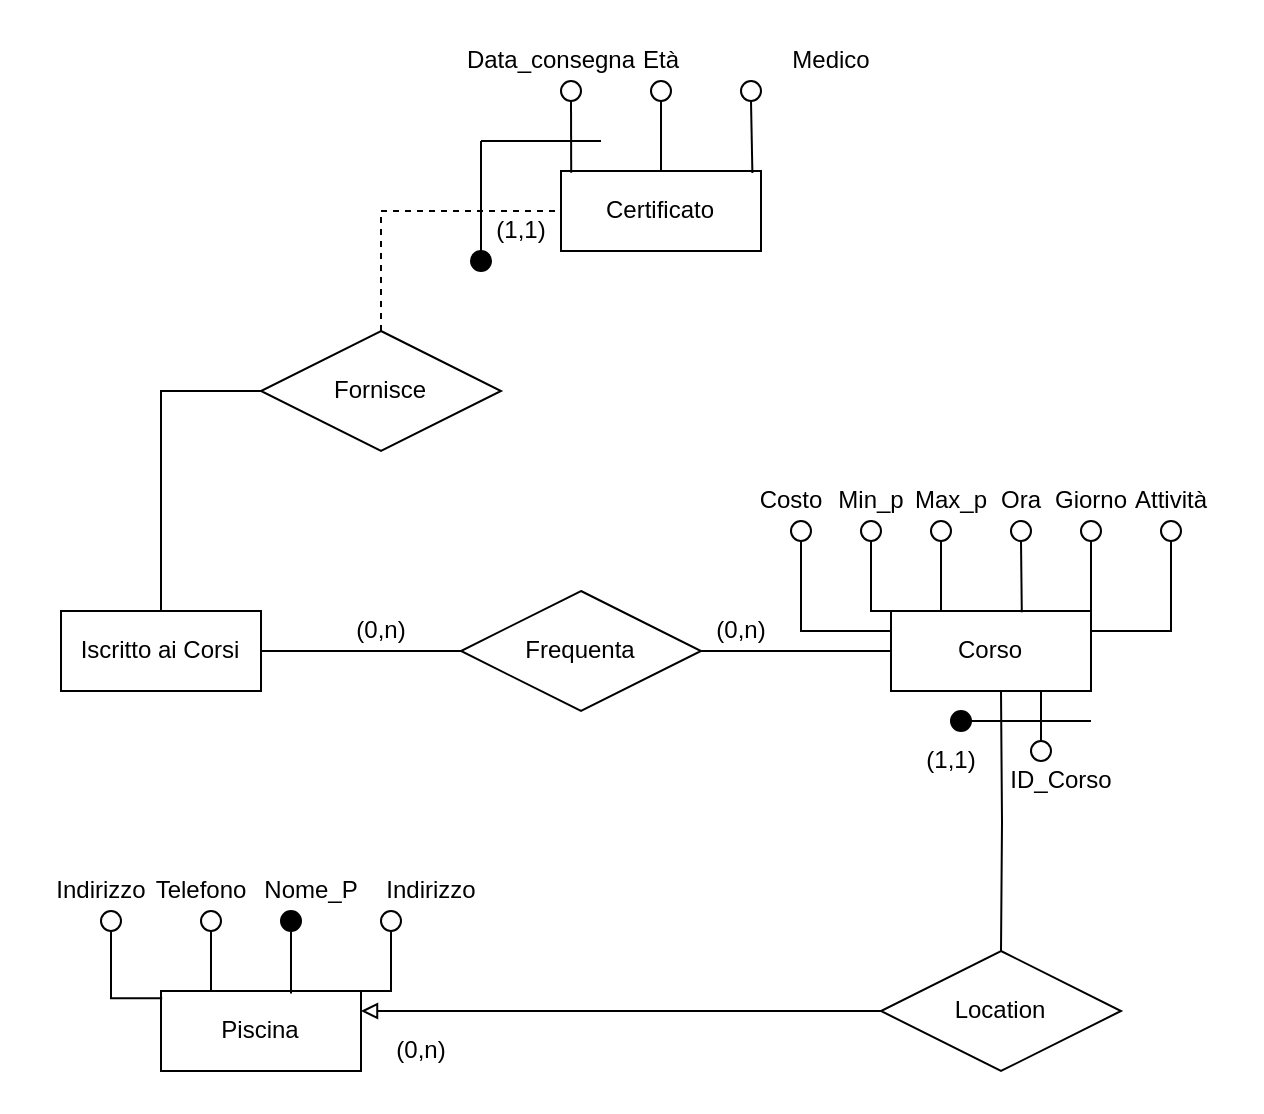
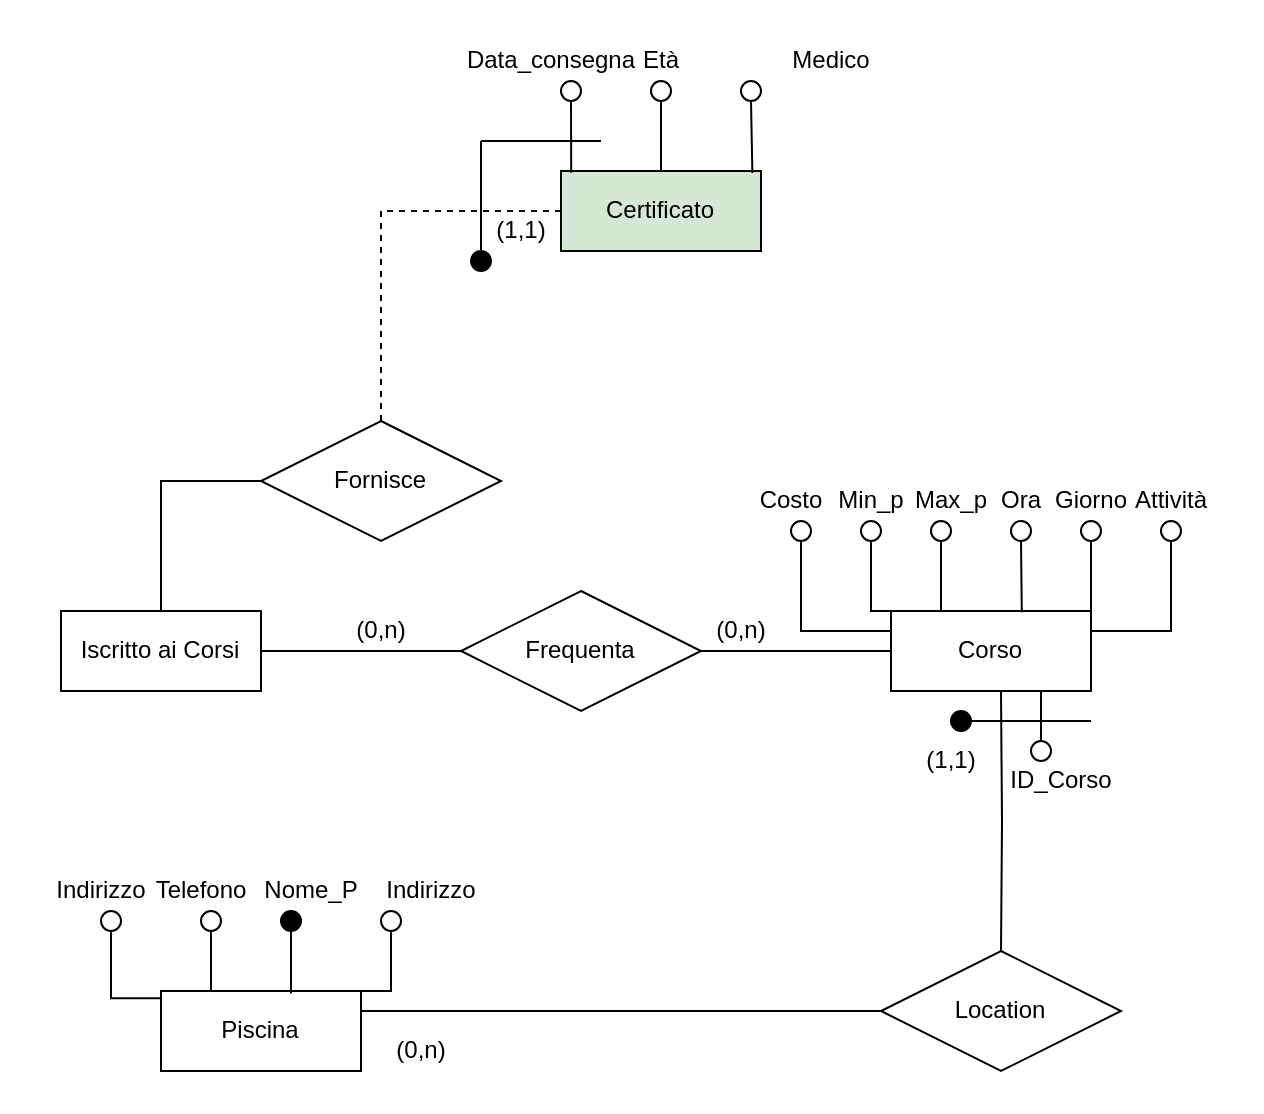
node "Certificato": fillcolor #ffffff -> #d5e8d4
node "Fornisce": moved (381, 391) -> (381, 481)
edge "Location" -> "Piscina": arrowhead block -> none
